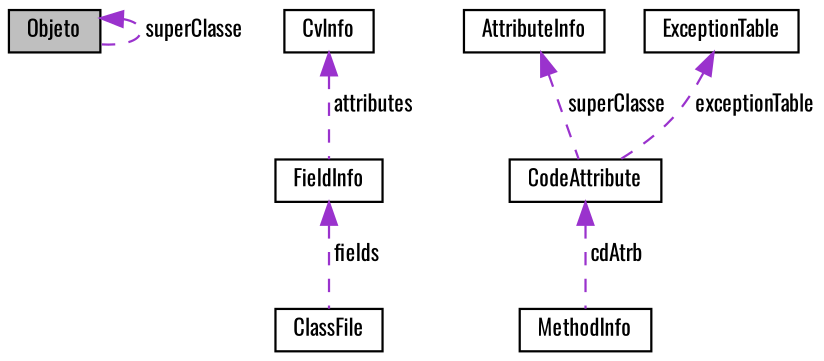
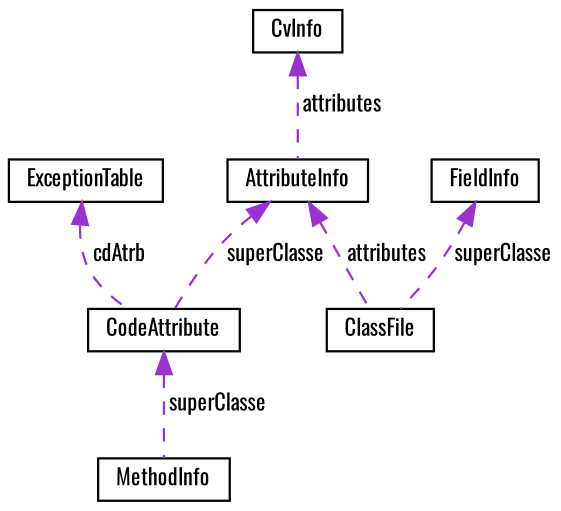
node "Objeto": removed
edge "CodeAttribute" -> "ExceptionTable": label " exceptionTable" -> " cdAtrb"
edge "FieldInfo" -> "CvInfo": now "AttributeInfo" -> "CvInfo"
edge "ClassFile" -> "FieldInfo": label " fields" -> " superClasse"
edge "MethodInfo" -> "CodeAttribute": label " cdAtrb" -> " superClasse"
edge "ClassFile" -> "AttributeInfo": added, label "attributes"
